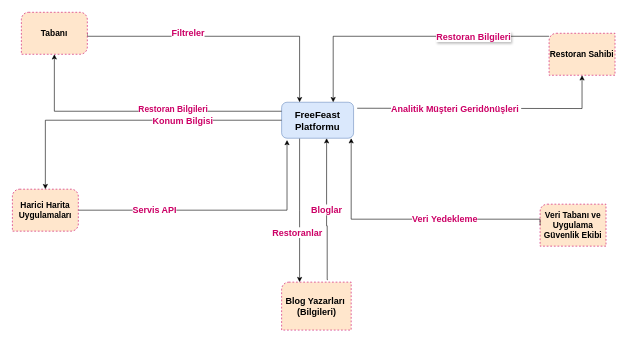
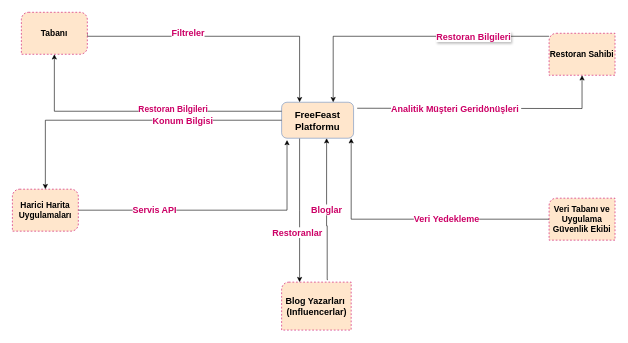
node "FreeFeast Platformu": fillcolor #dae8fc -> #ffe6cc
node "Veri Tabanı ve Uygulama Güvenlik Ekibi": moved (573, 225) -> (582, 219)
node "Blog Yazarları (Bilgileri)": label "Blog Yazarları (Bilgileri)" -> "Blog Yazarları (Influencerlar)"
